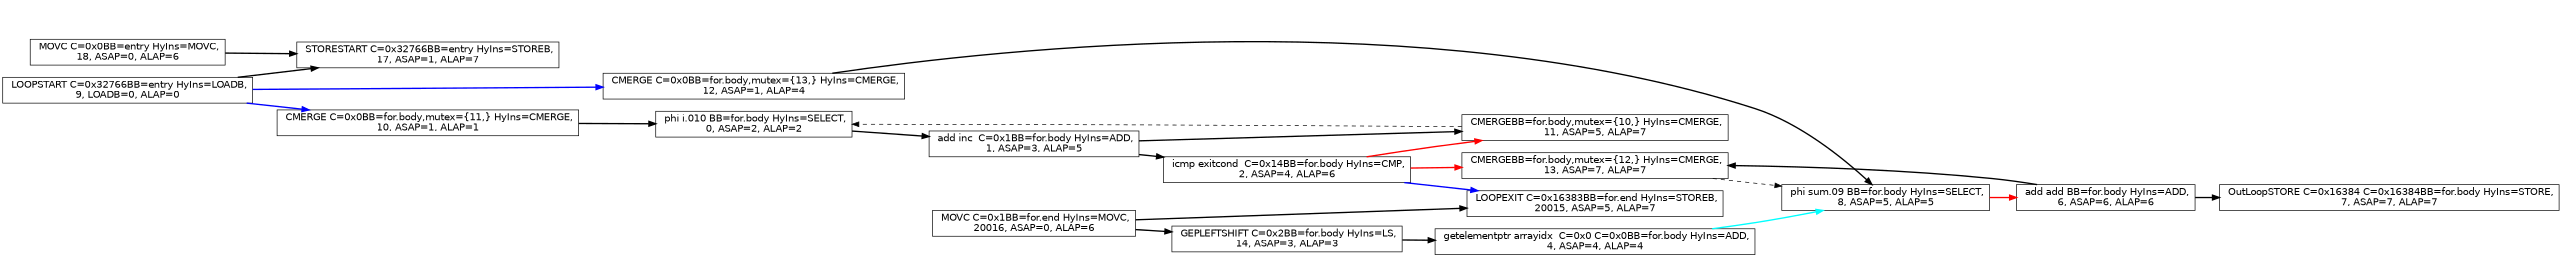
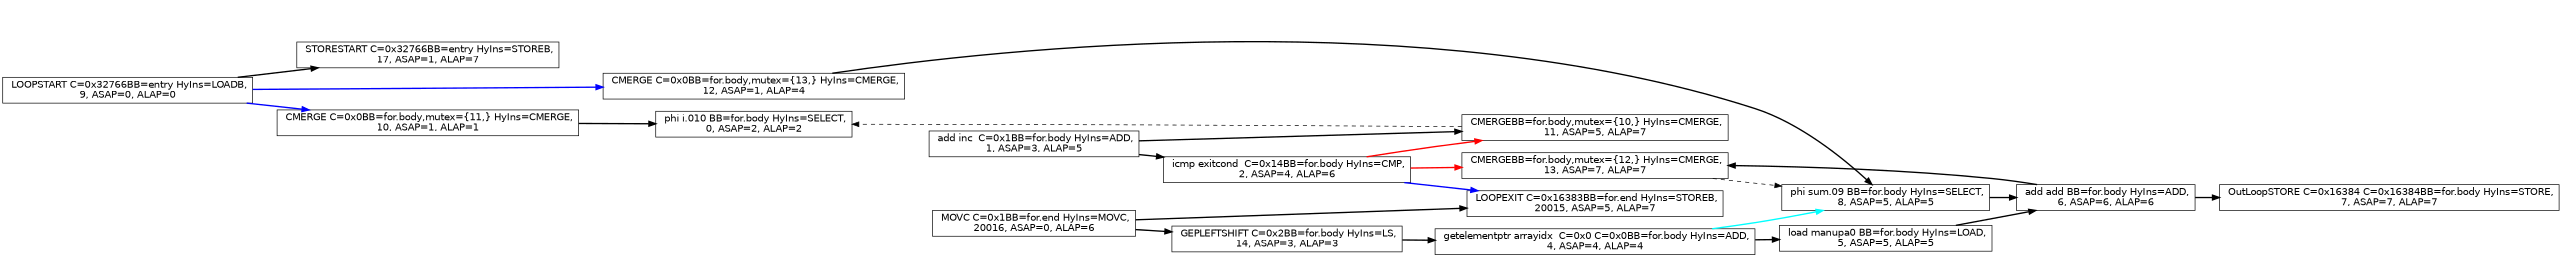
node "MOVC C=0x0BB=entry HyIns=MOVC, 18, ASAP=0, ALAP=6": removed
node "LOOPSTART C=0x32766BB=entry HyIns=LOADB, 9, LOADB=0, ALAP=0": label "LOOPSTART C=0x32766BB=entry HyIns=LOADB, 9, LOADB=0, ALAP=0" -> "LOOPSTART C=0x32766BB=entry HyIns=LOADB, 9, ASAP=0, ALAP=0"
edge "phi i.010 BB=for.body HyIns=SELECT, 0, ASAP=2, ALAP=2" -> "add inc  C=0x1BB=for.body HyIns=ADD, 1, ASAP=3, ALAP=5": removed
edge "phi sum.09 BB=for.body HyIns=SELECT, 8, ASAP=5, ALAP=5" -> "add add BB=for.body HyIns=ADD, 6, ASAP=6, ALAP=6": color red -> black
node "load manupa0 BB=for.body HyIns=LOAD, 5, ASAP=5, ALAP=5": added
